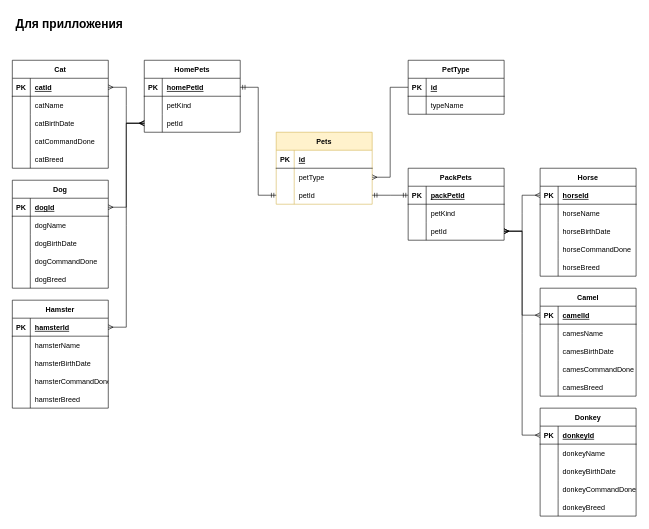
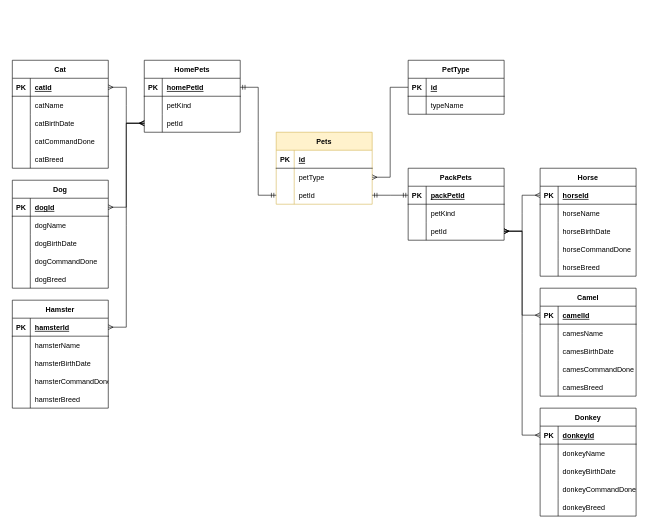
node "Для прилложения": removed
